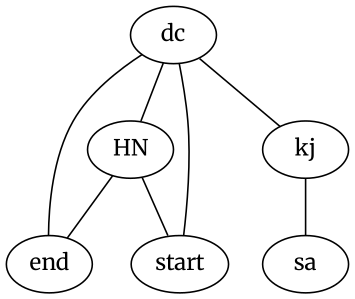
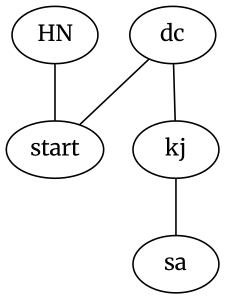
edge "dc" -- "HN": removed
node "end": removed
